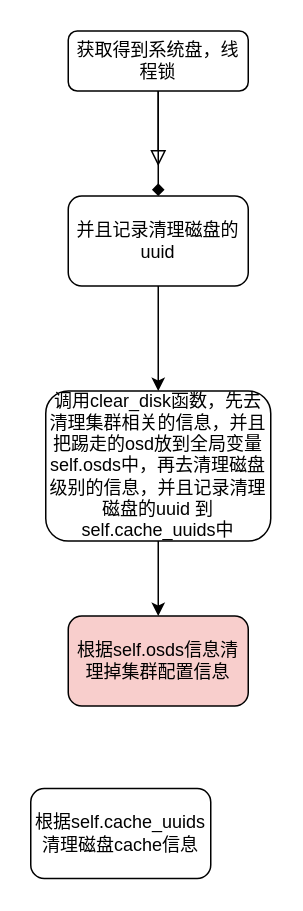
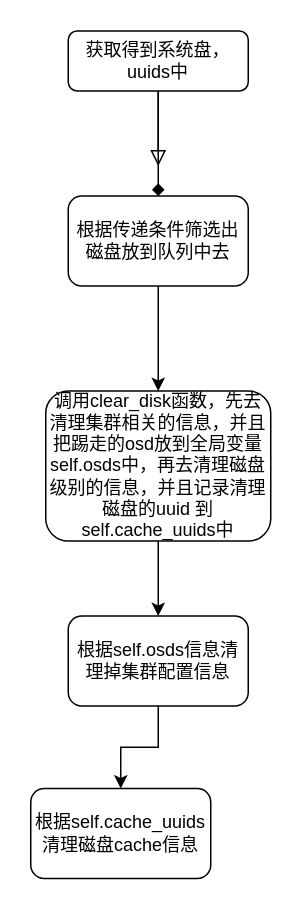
node "获取得到系统盘，线程锁": label "获取得到系统盘，线程锁" -> "获取得到系统盘，uuids中"
node "并且记录清理磁盘的uuid": label "并且记录清理磁盘的uuid" -> "根据传递条件筛选出磁盘放到队列中去"
node "根据self.osds信息清理掉集群配置信息": fillcolor #f8cecc -> #ffffff
edge "根据self.osds信息清理掉集群配置信息" -> "根据self.cache_uuids清理磁盘cache信息": added
